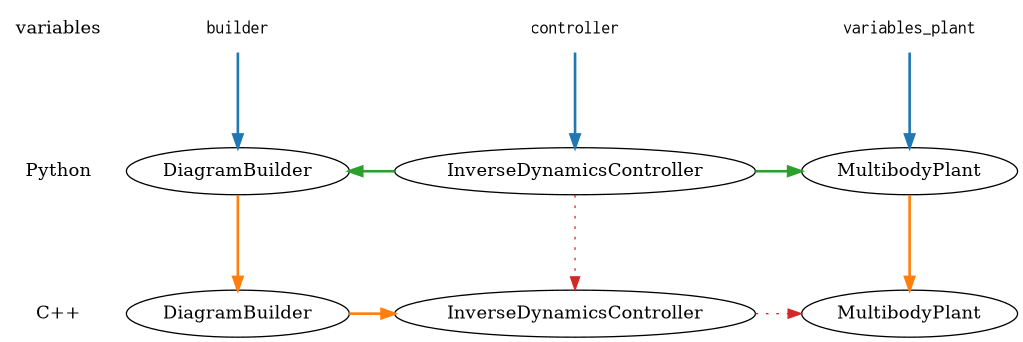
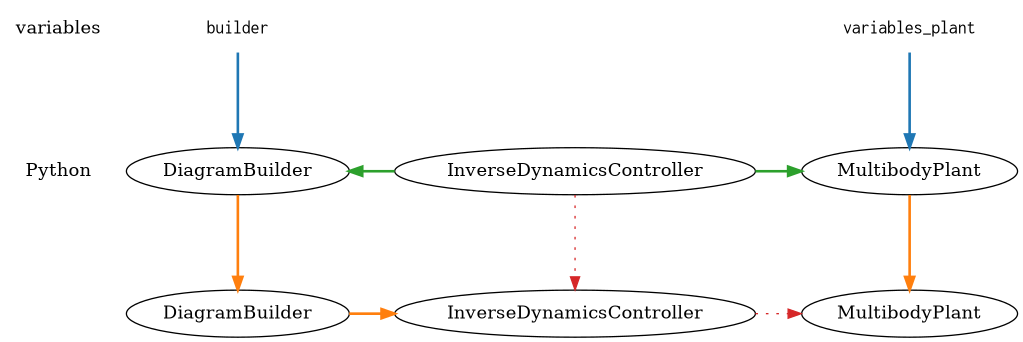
node "controller": removed
node "C++": removed
